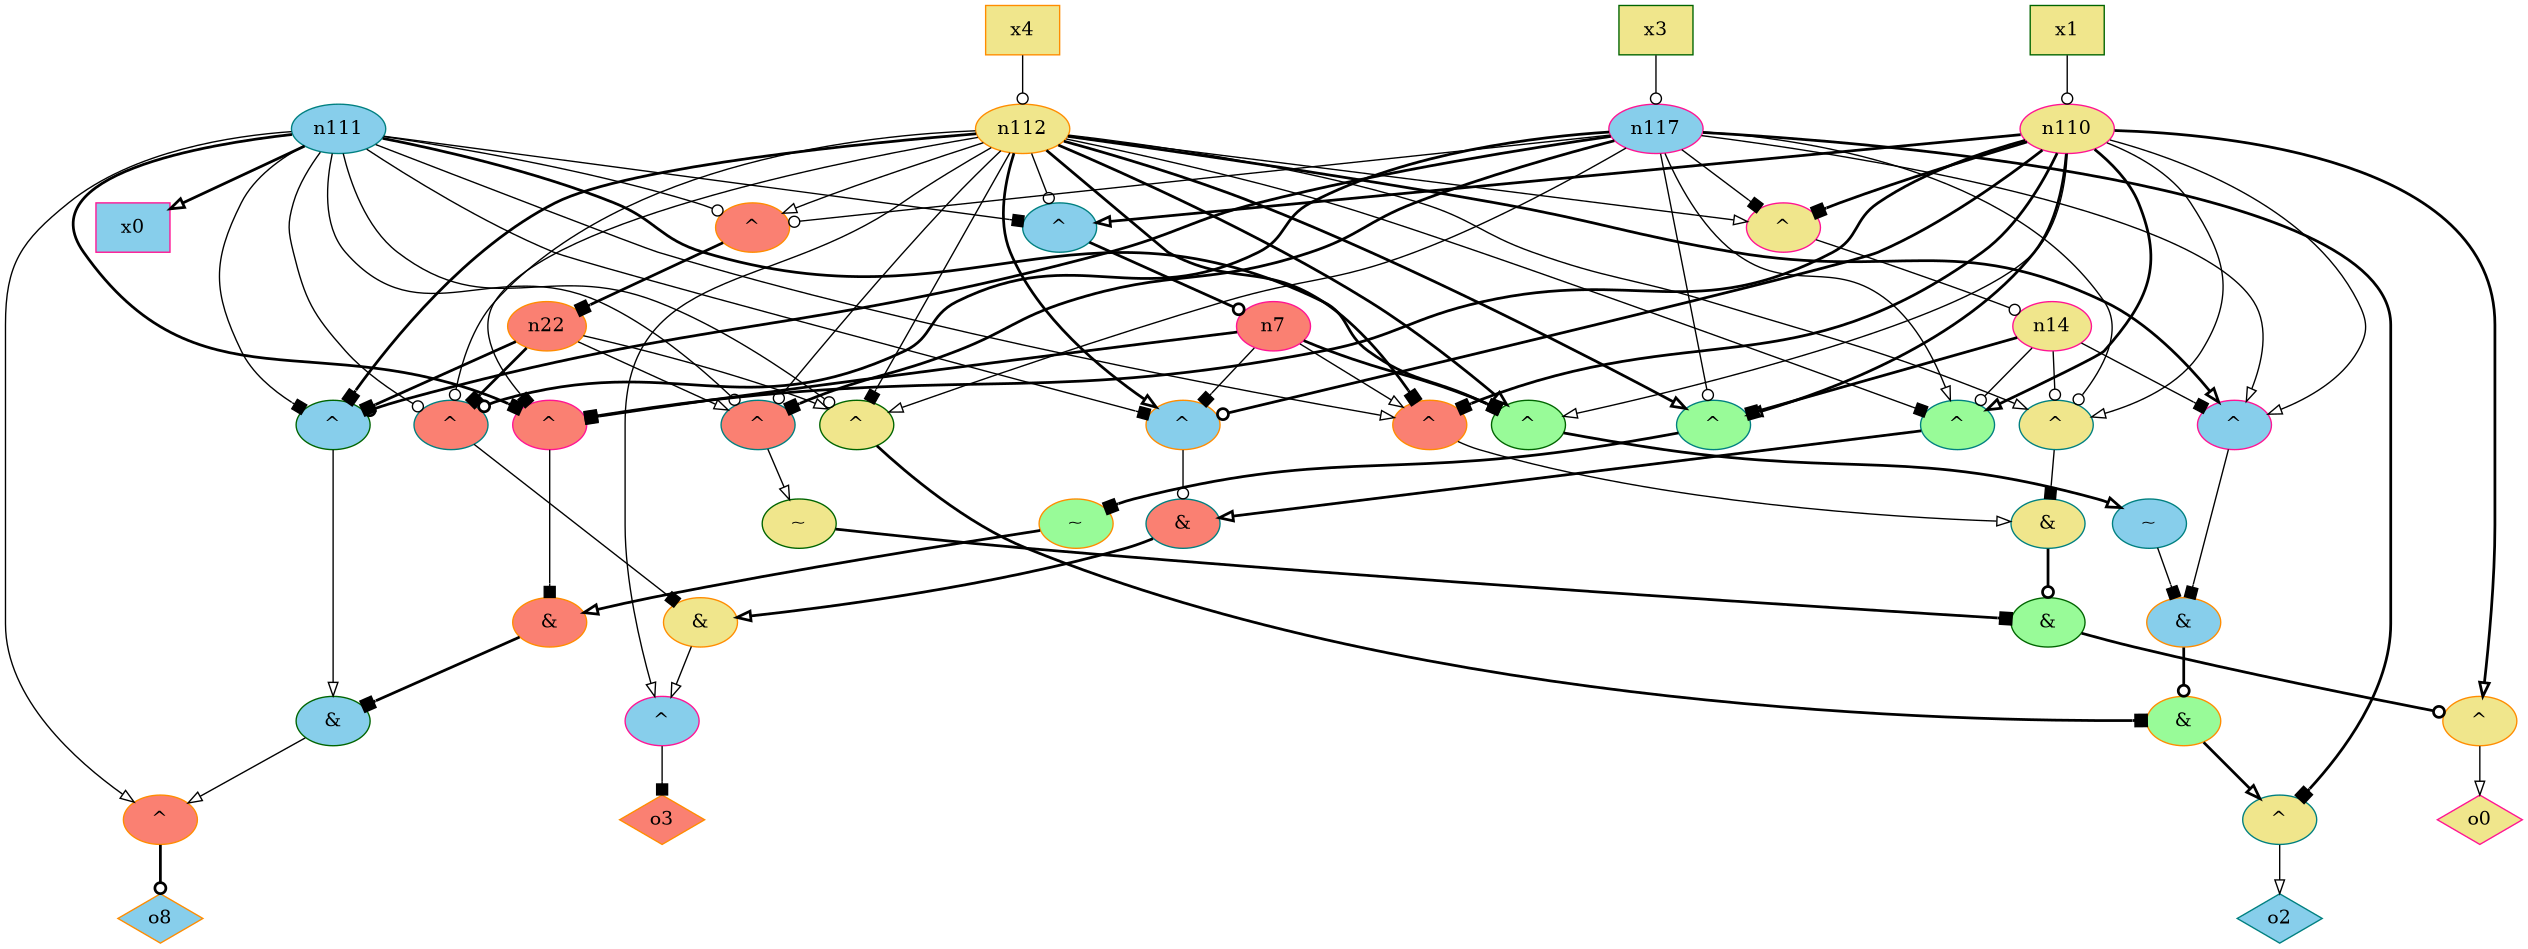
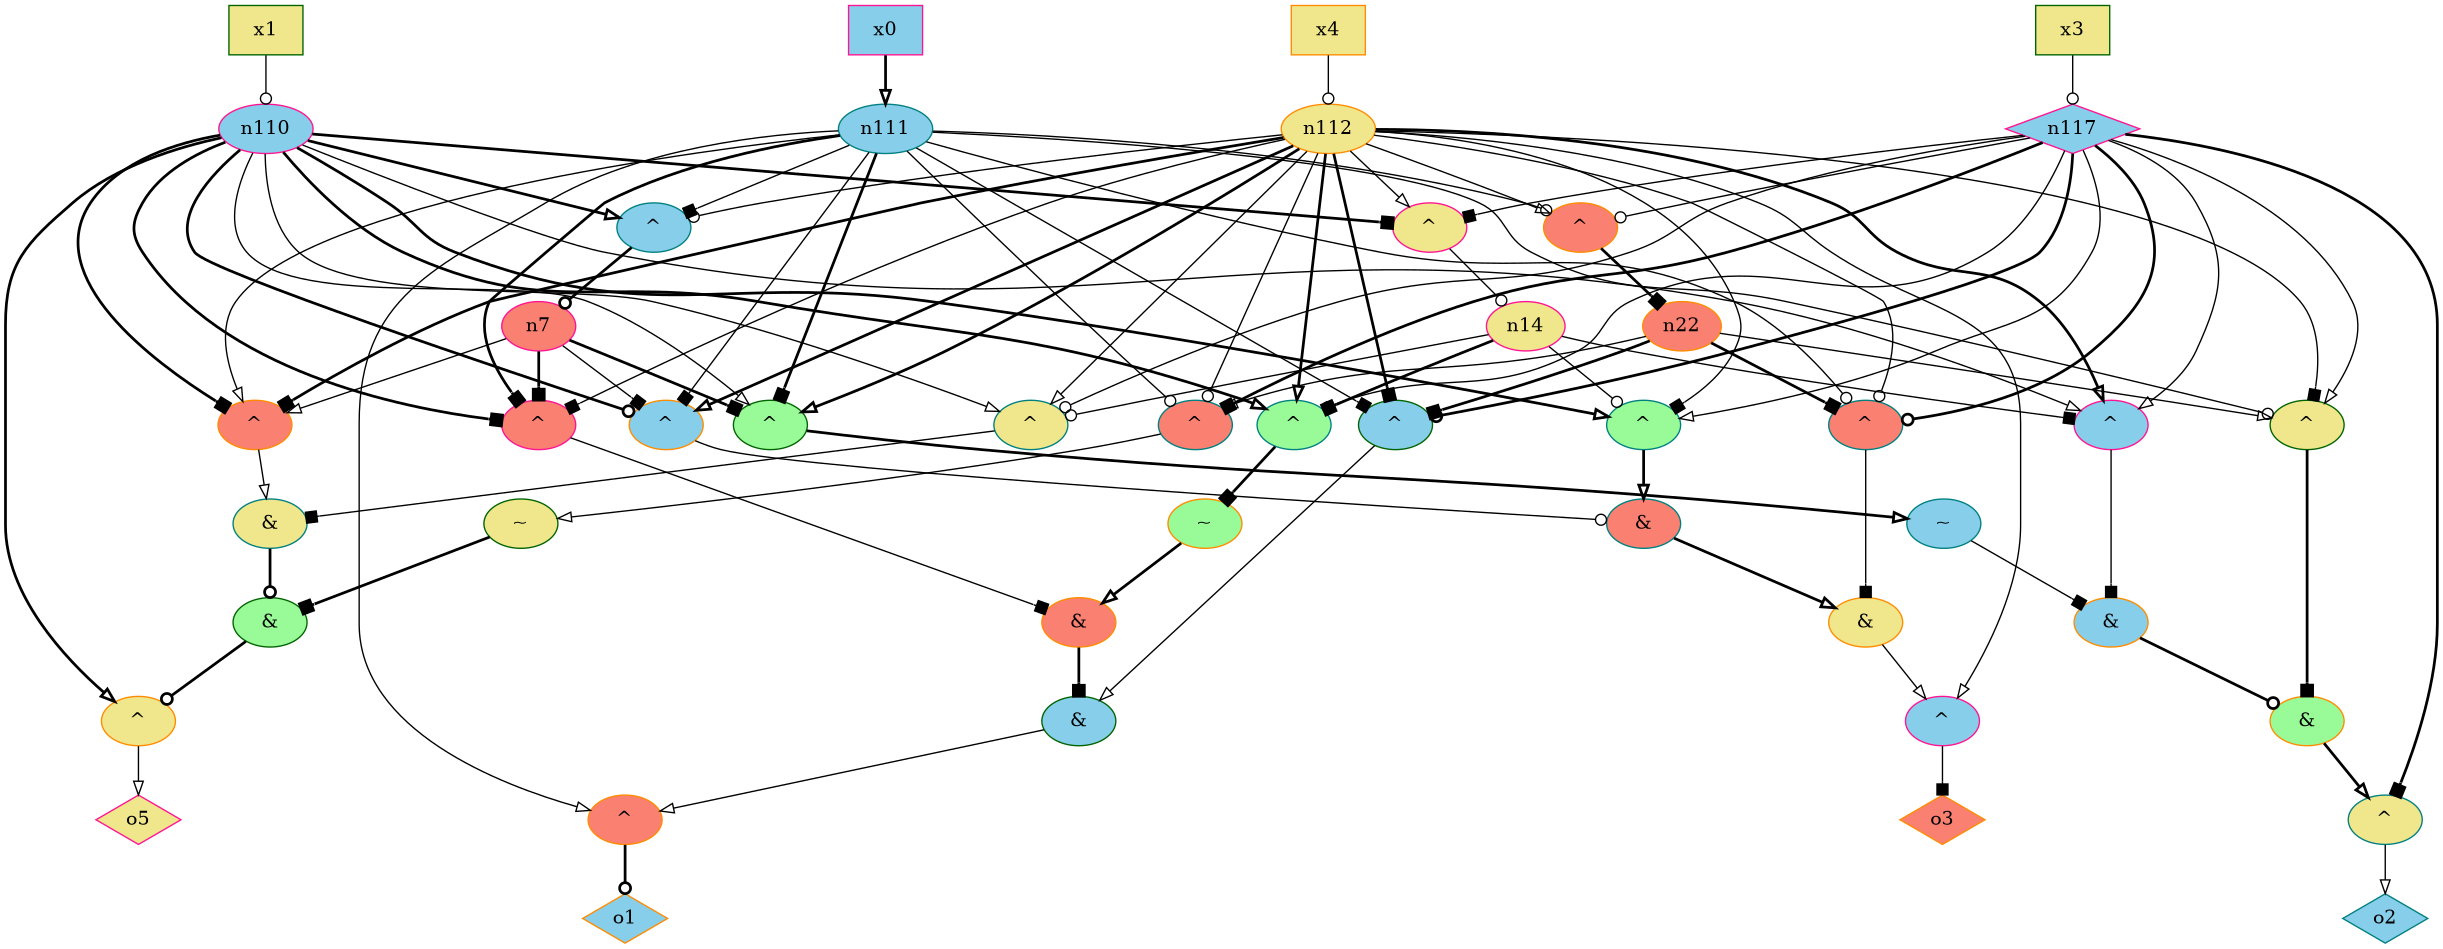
node "n117": shape ellipse -> diamond
node "n110": fillcolor khaki -> skyblue
edge "n111" -> "x0": reversed
node "o0": label "o0" -> "o5"
node "o8": label "o8" -> "o1"
